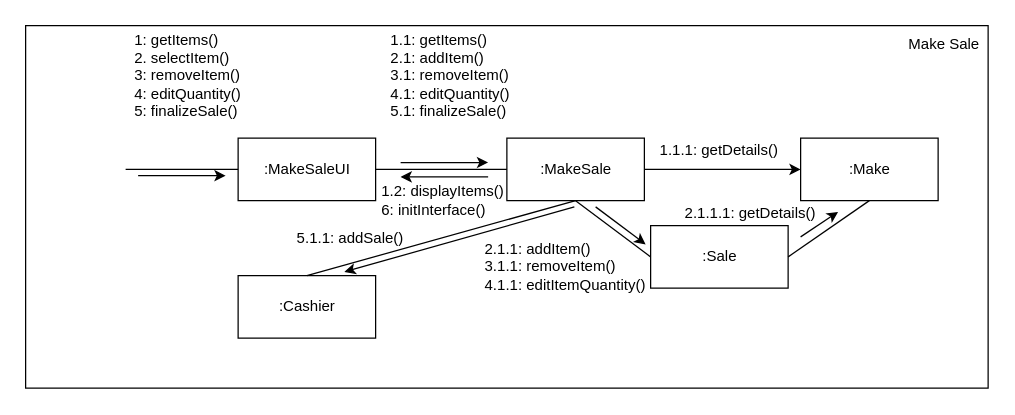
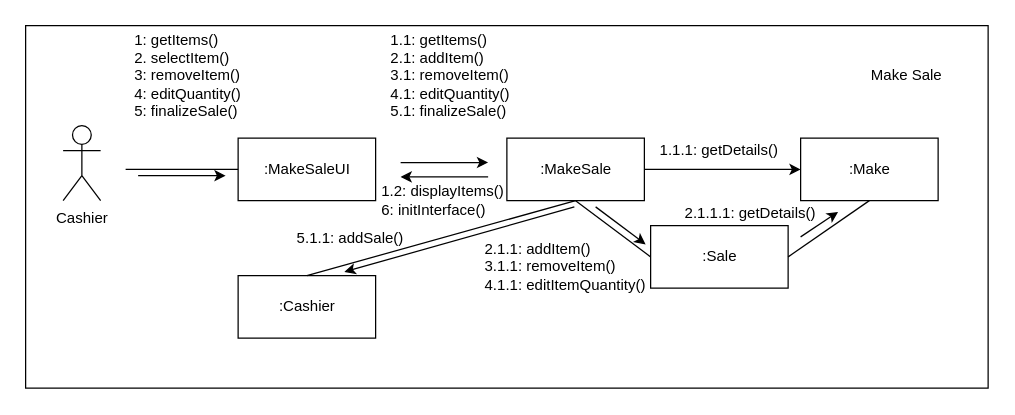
node "Make Sale": moved (944, 44) -> (907, 76)
node "Cashier": added
edge ":MakeSaleUI" -- ":MakeSale": removed
